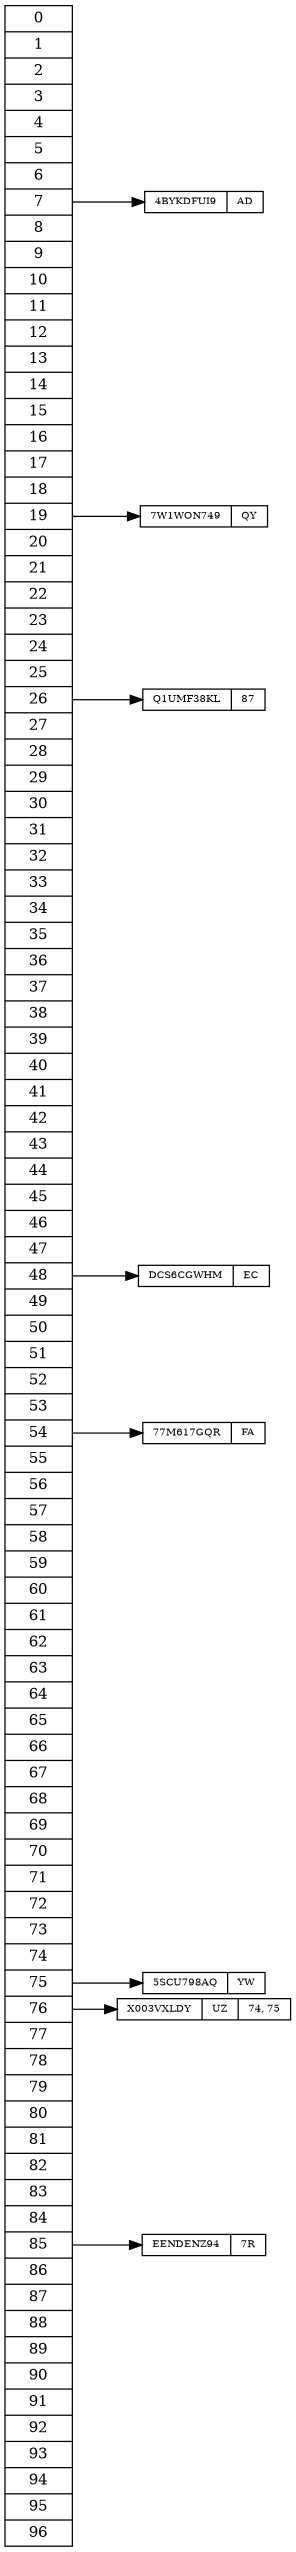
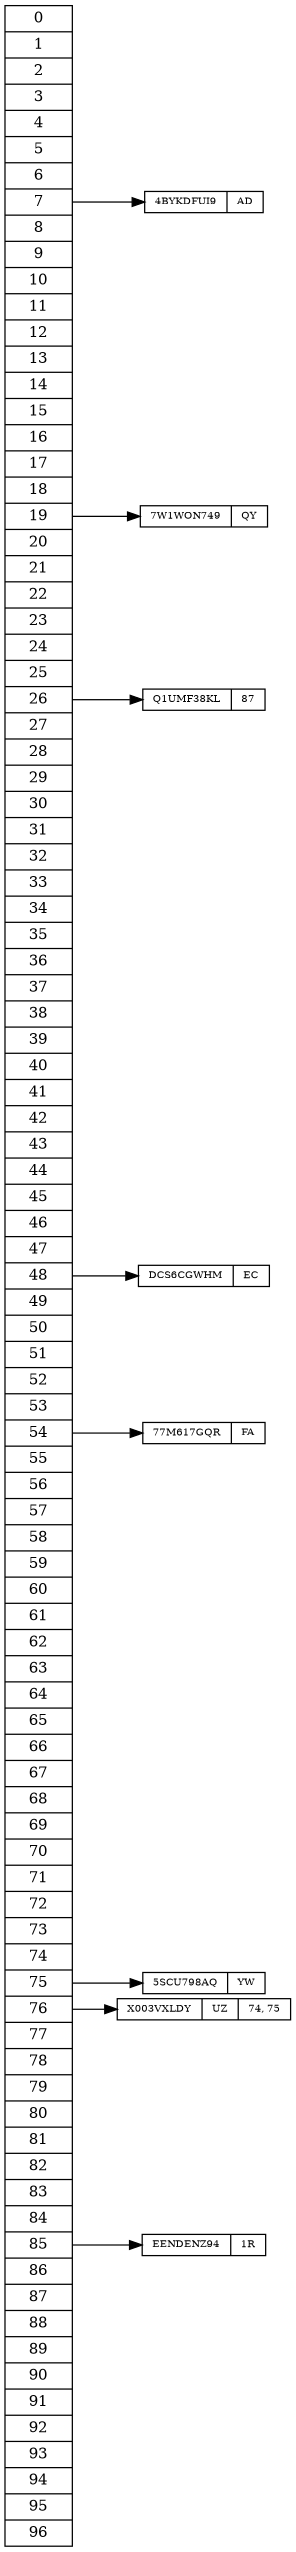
node "EENDENZ94": text "7R" -> "1R"
